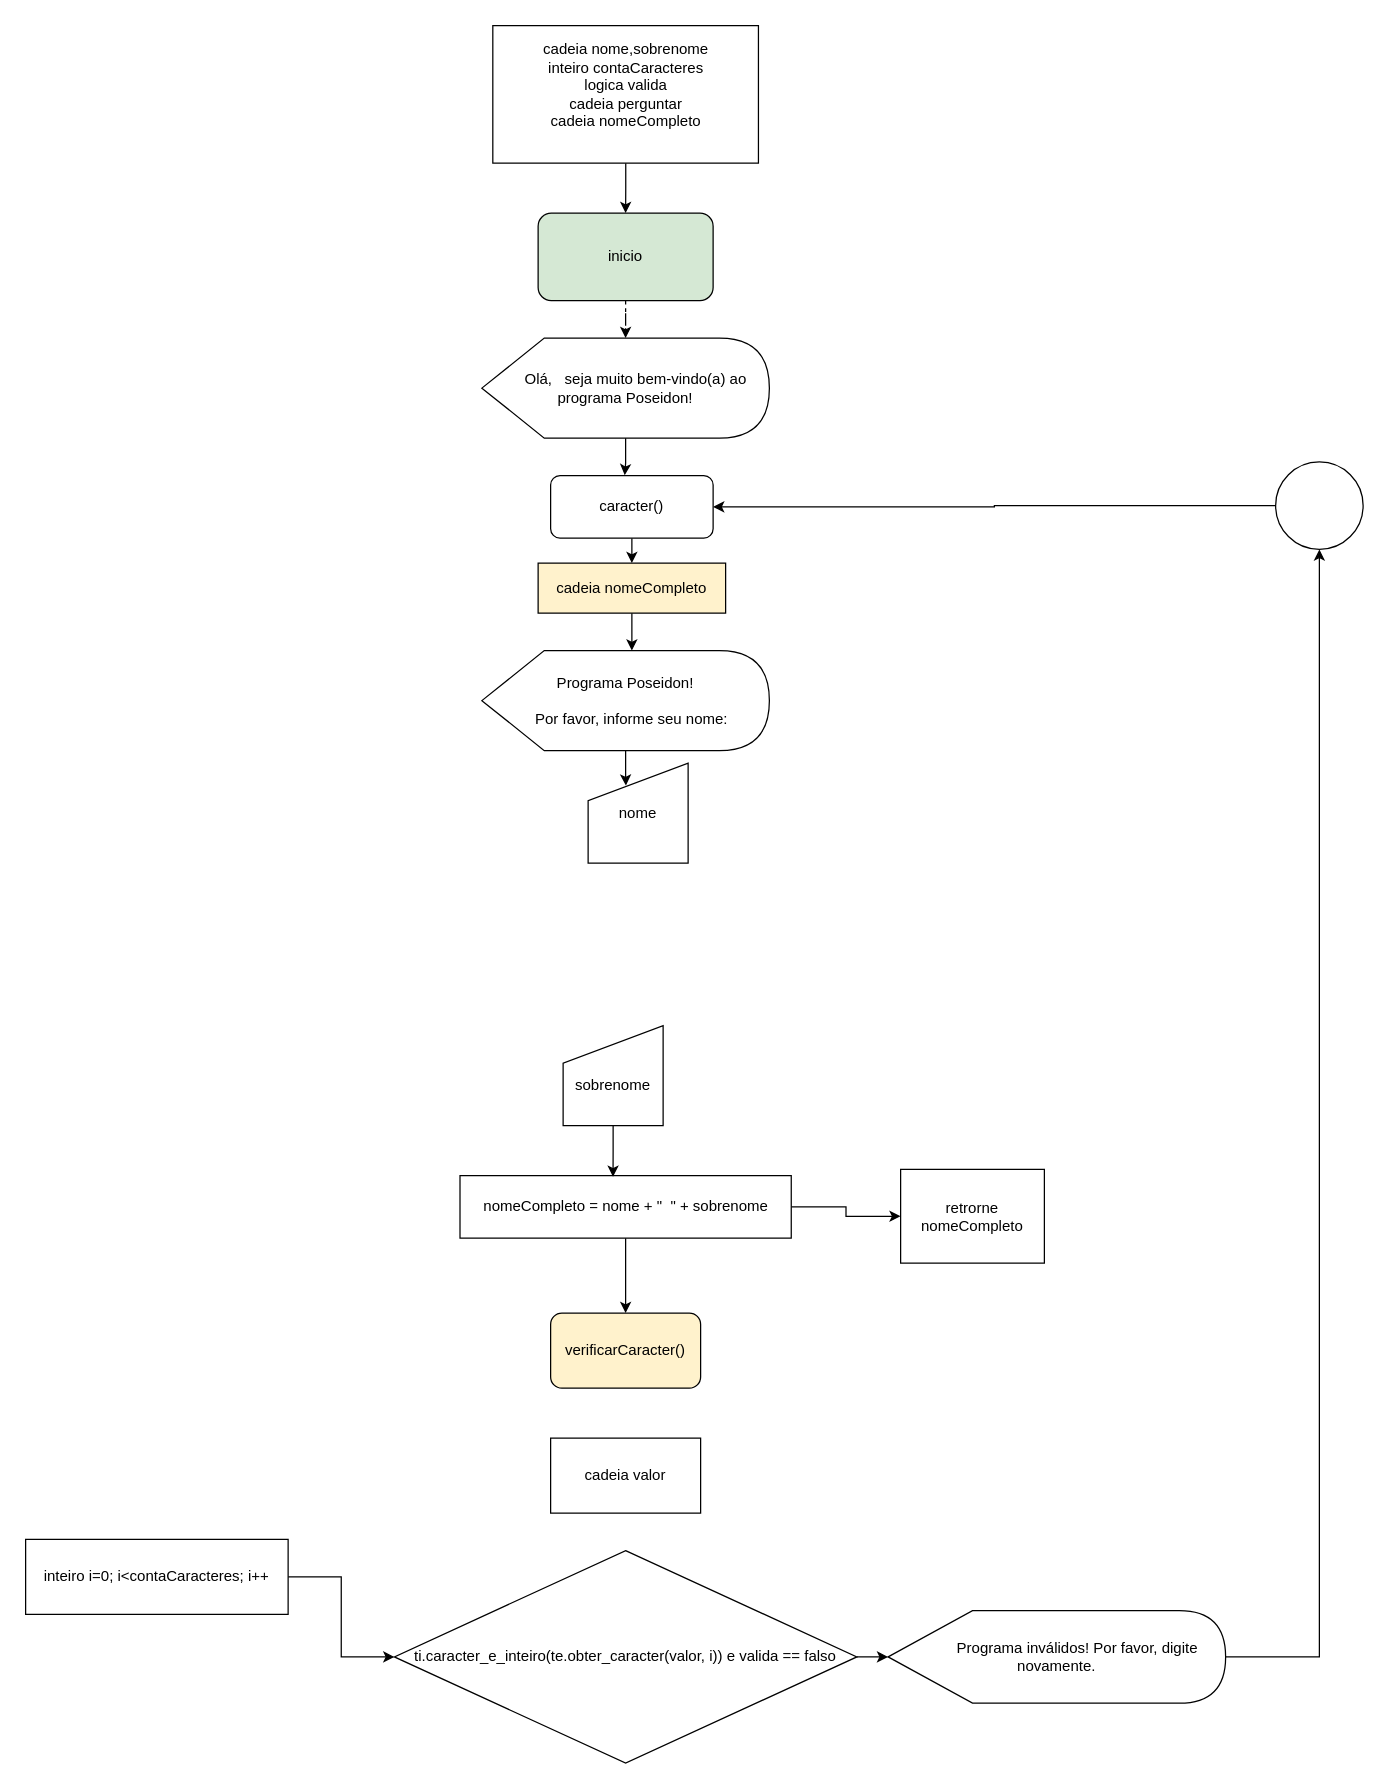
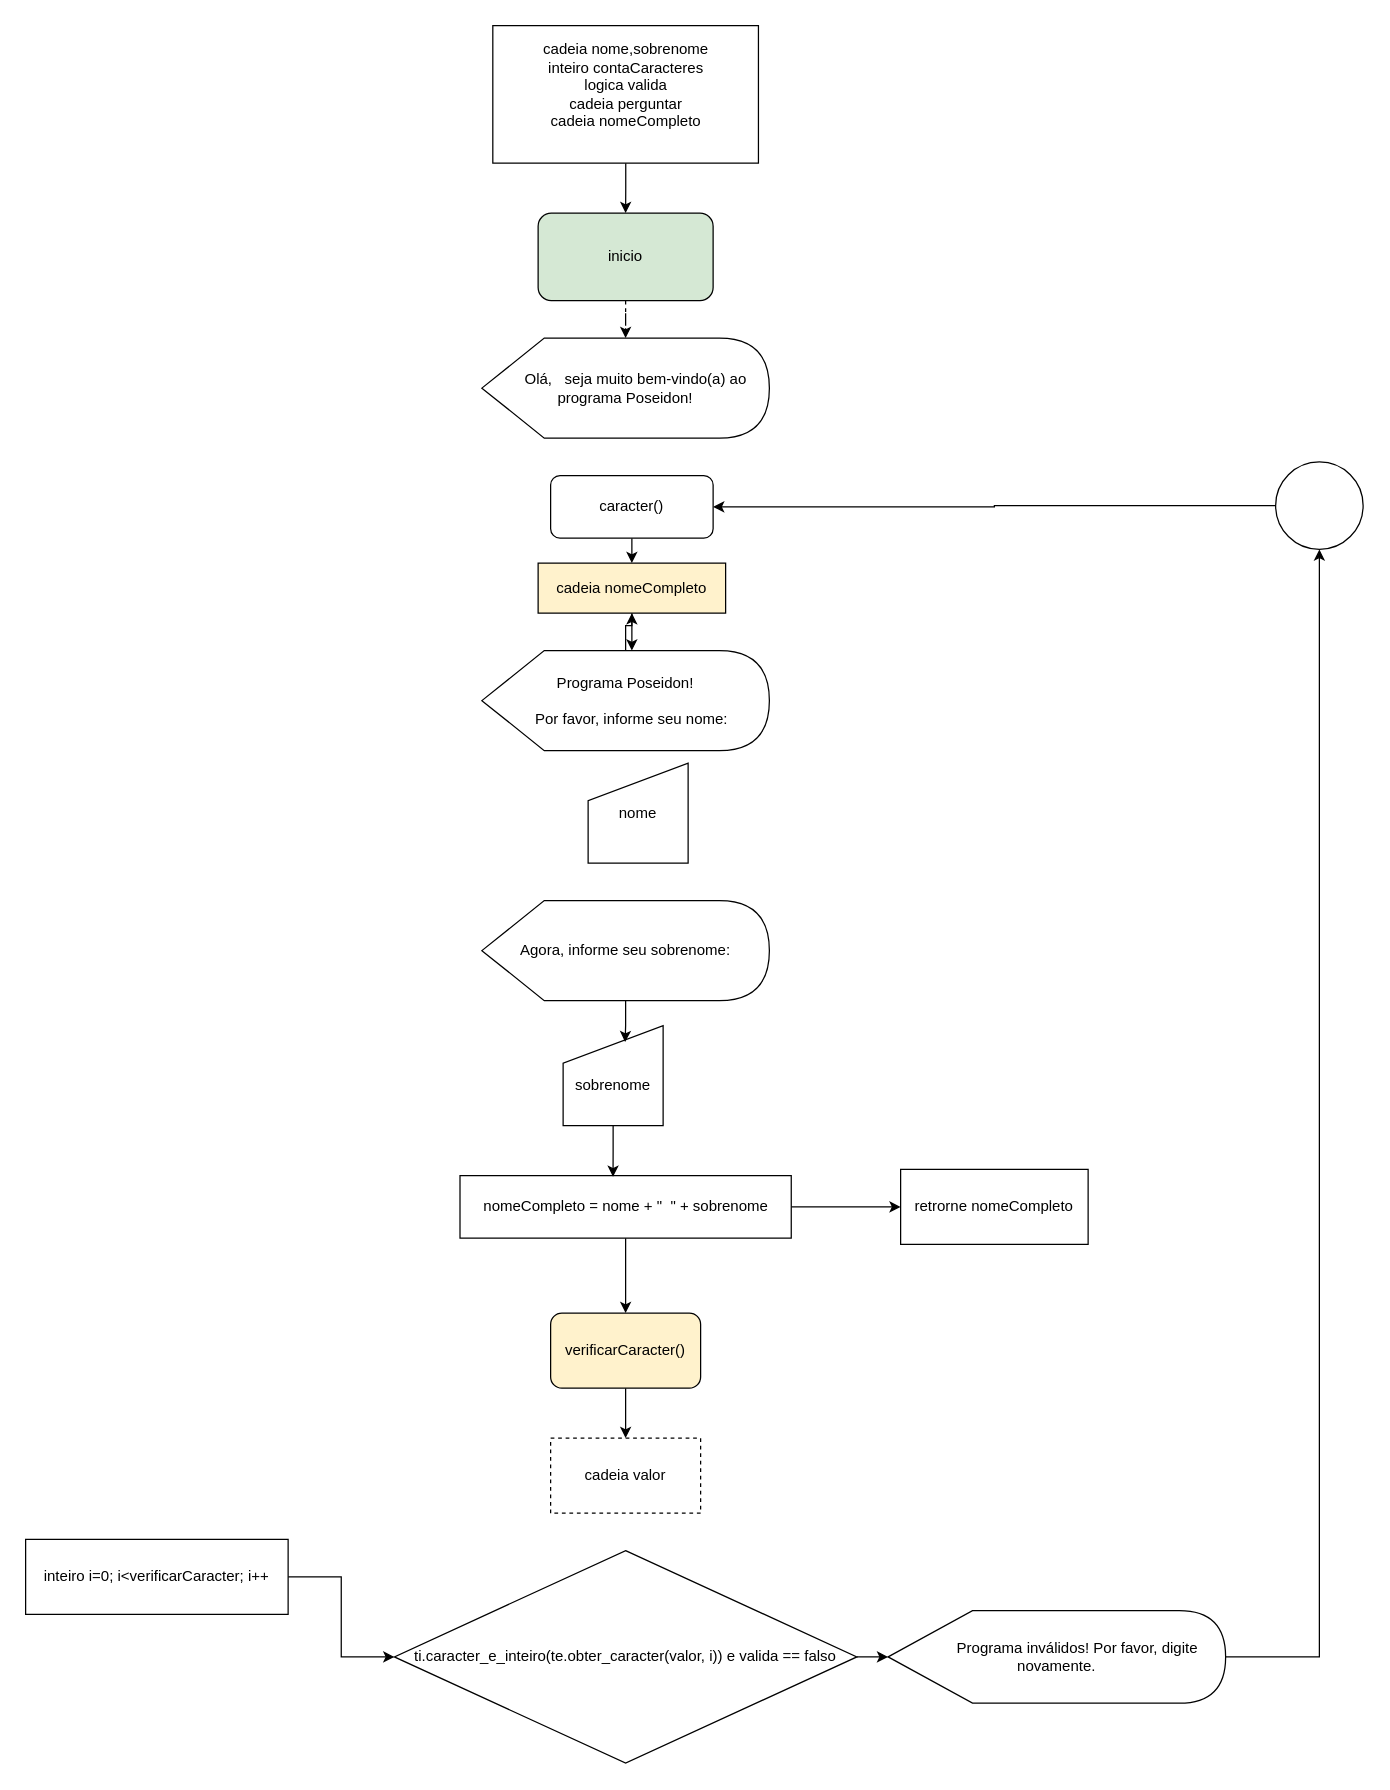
edge "Olá, seja muito bem-vindo(a) ao programa Poseidon!" -> "caracter()": removed
edge "Programa Poseidon! Por favor, informe seu nome:" -> "nome": now "Programa Poseidon! Por favor, informe seu nome:" -> "cadeia nomeCompleto"
node "Agora, informe seu sobrenome:": added
edge "Agora, informe seu sobrenome:" -> "sobrenome": added
node "retrorne nomeCompleto": size 144x94 -> 188x75
edge "verificarCaracter()" -> "cadeia valor": added
node "cadeia valor": style solid -> dashed
node "inteiro i=0; i<contaCaracteres; i++": label "inteiro i=0; i<contaCaracteres; i++" -> "inteiro i=0; i<verificarCaracter; i++"
